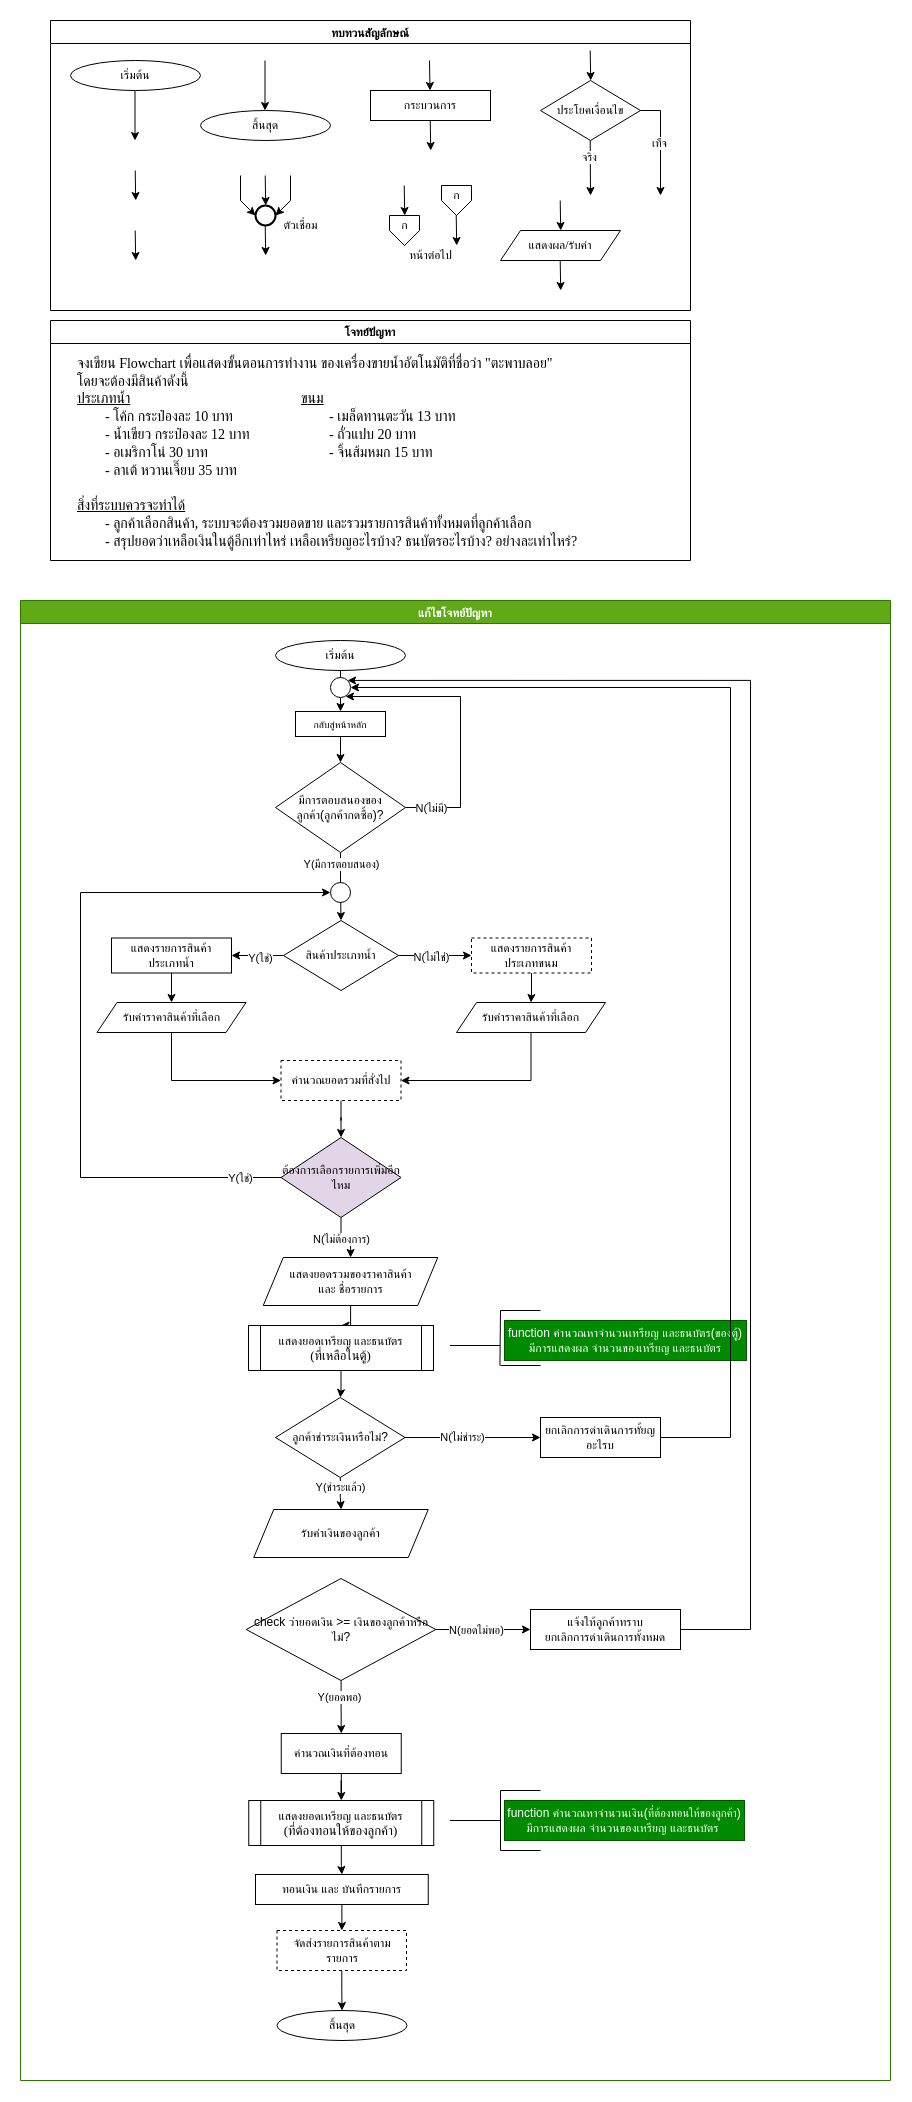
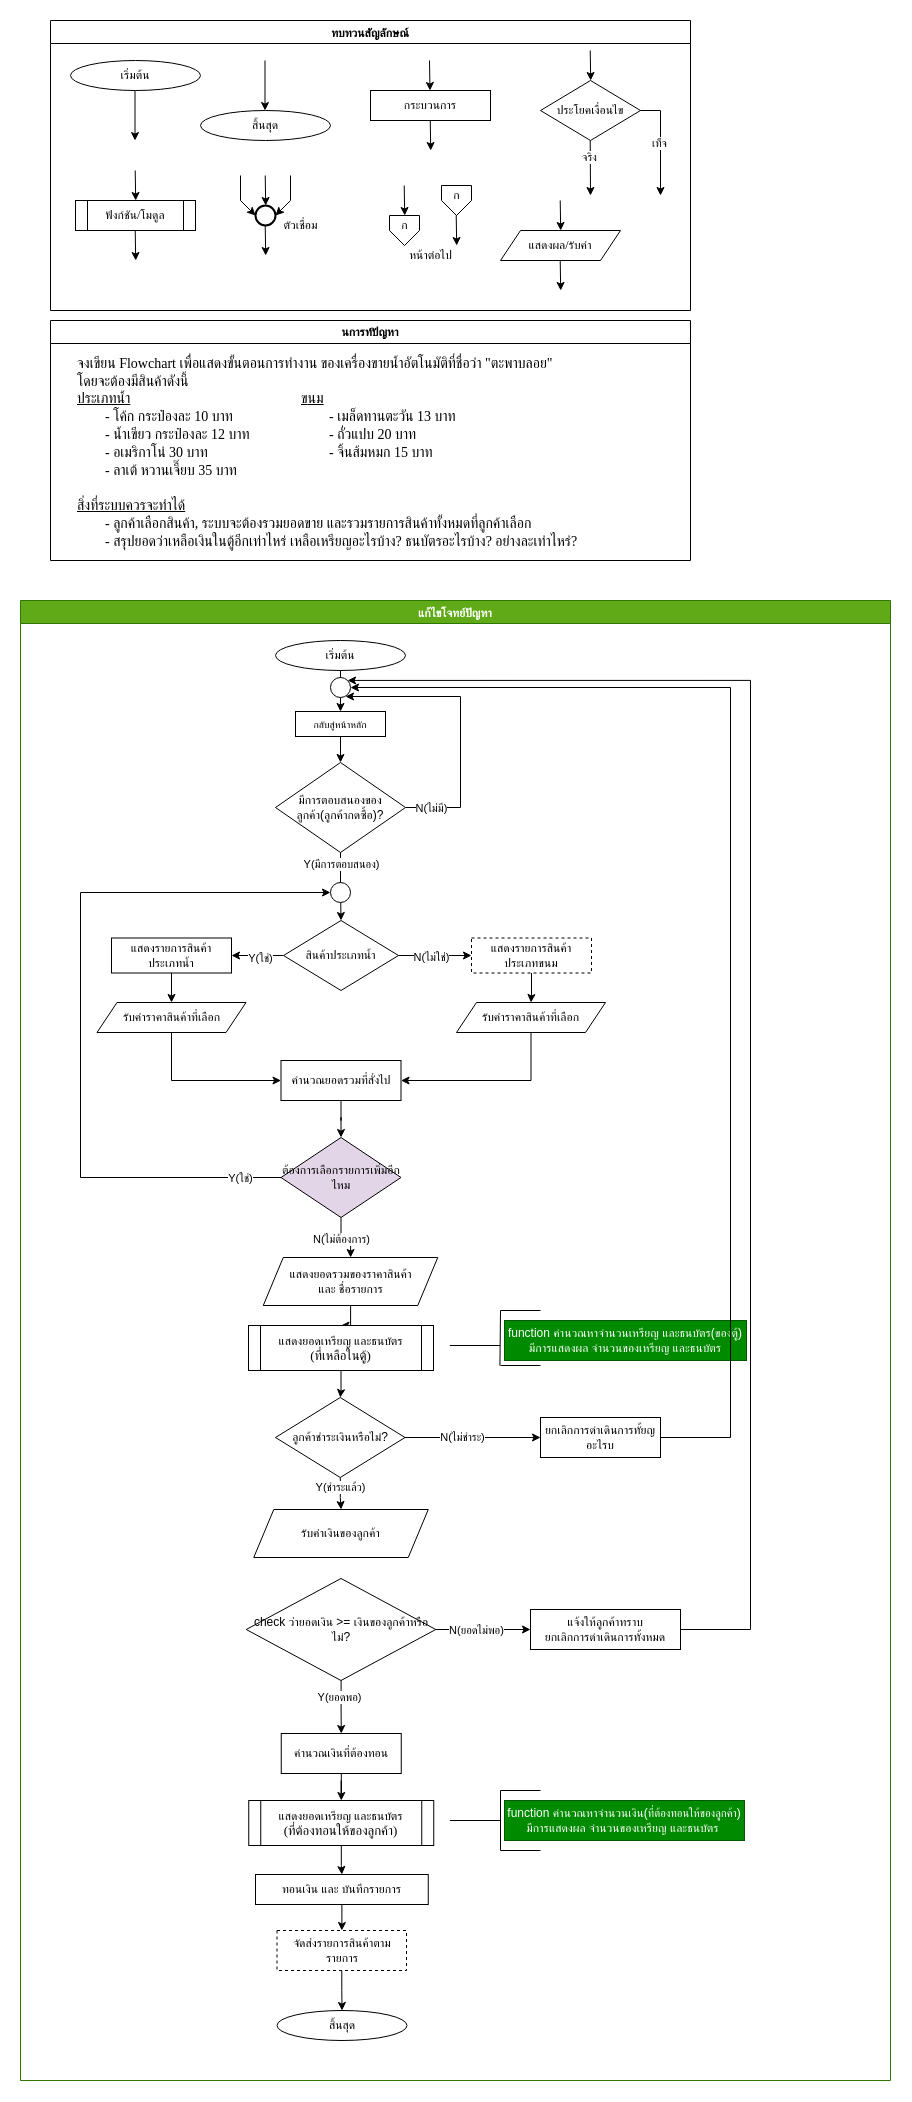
node "ฟังก์ชัน/โมดูล": added
node "โจทย์ปัญหา": label "โจทย์ปัญหา" -> "นการท์ปัญหา"
node "คำนวณยอดรวมที่สั่งไป": style dashed -> solid
